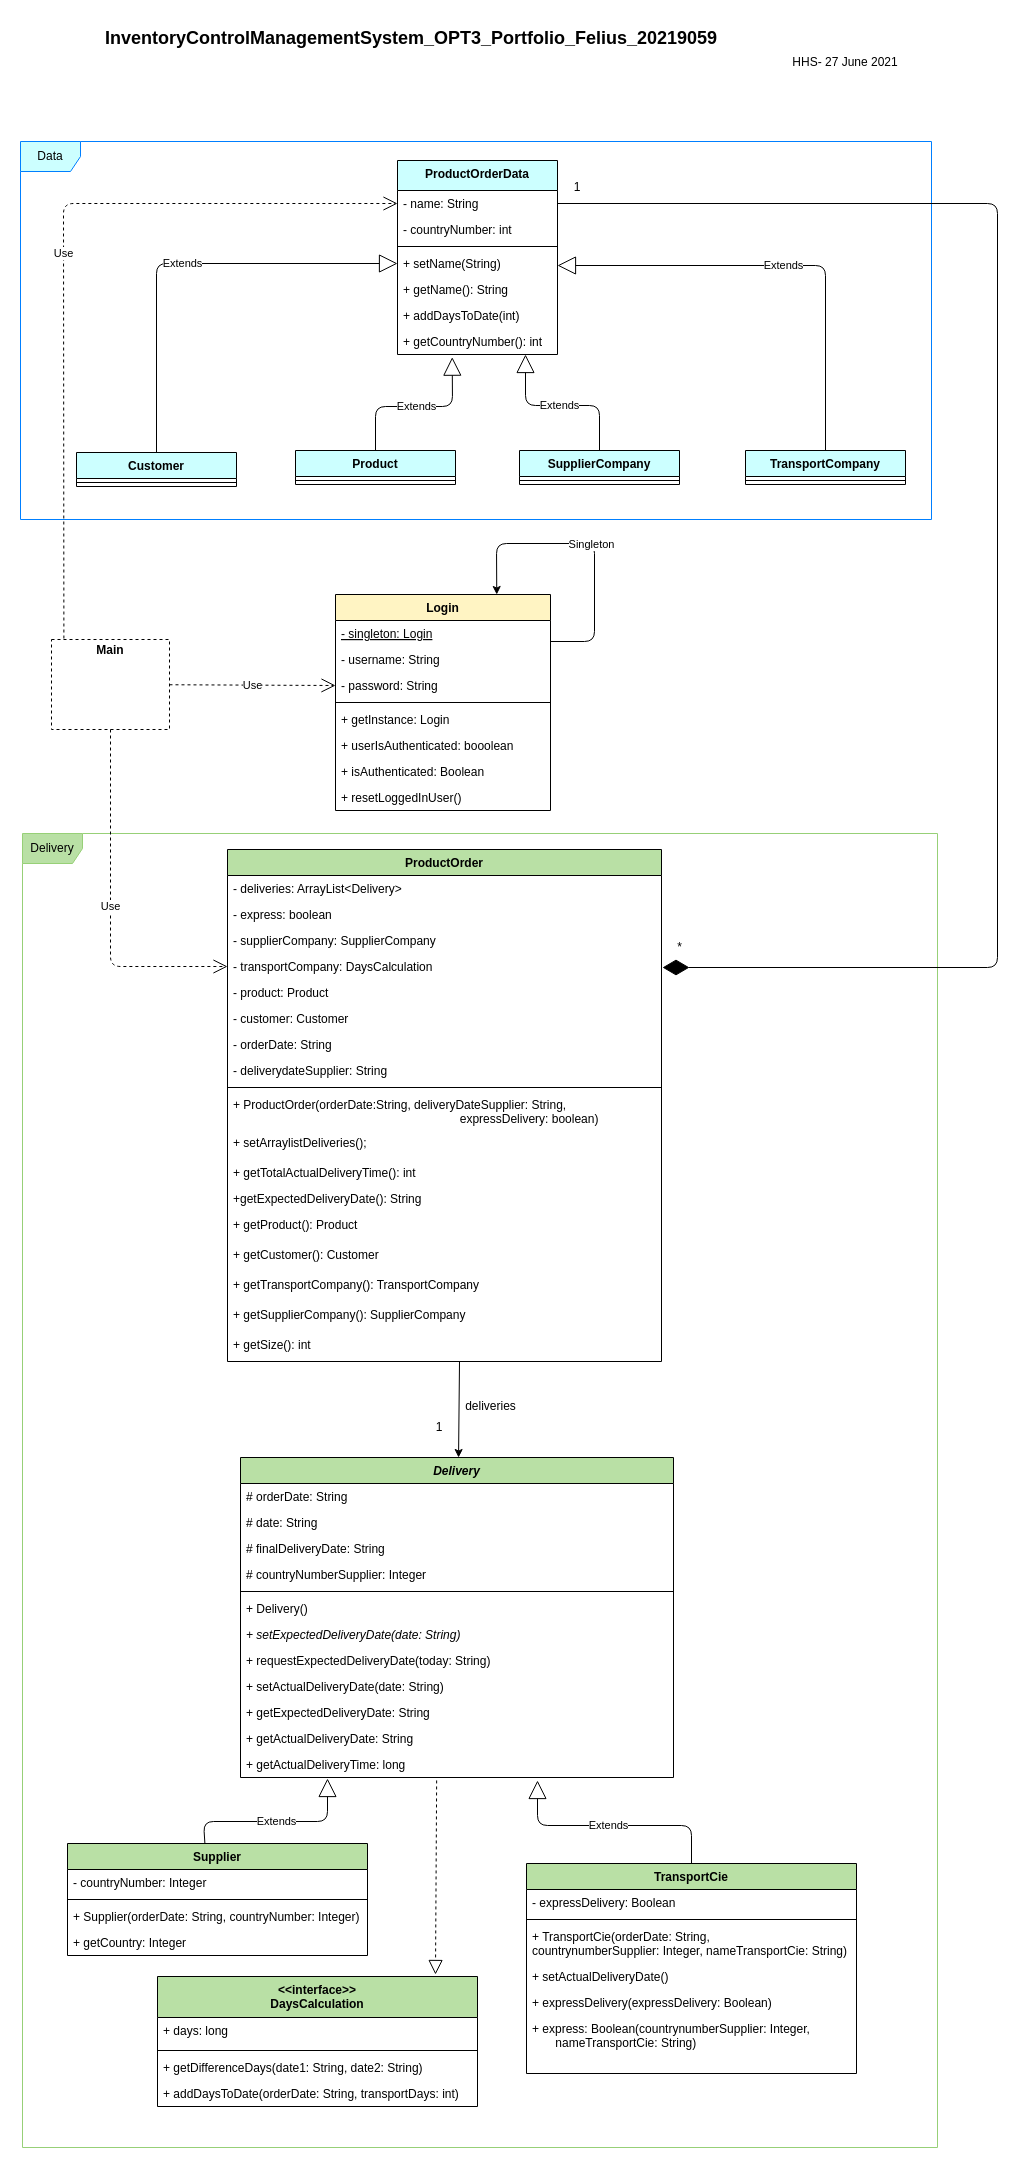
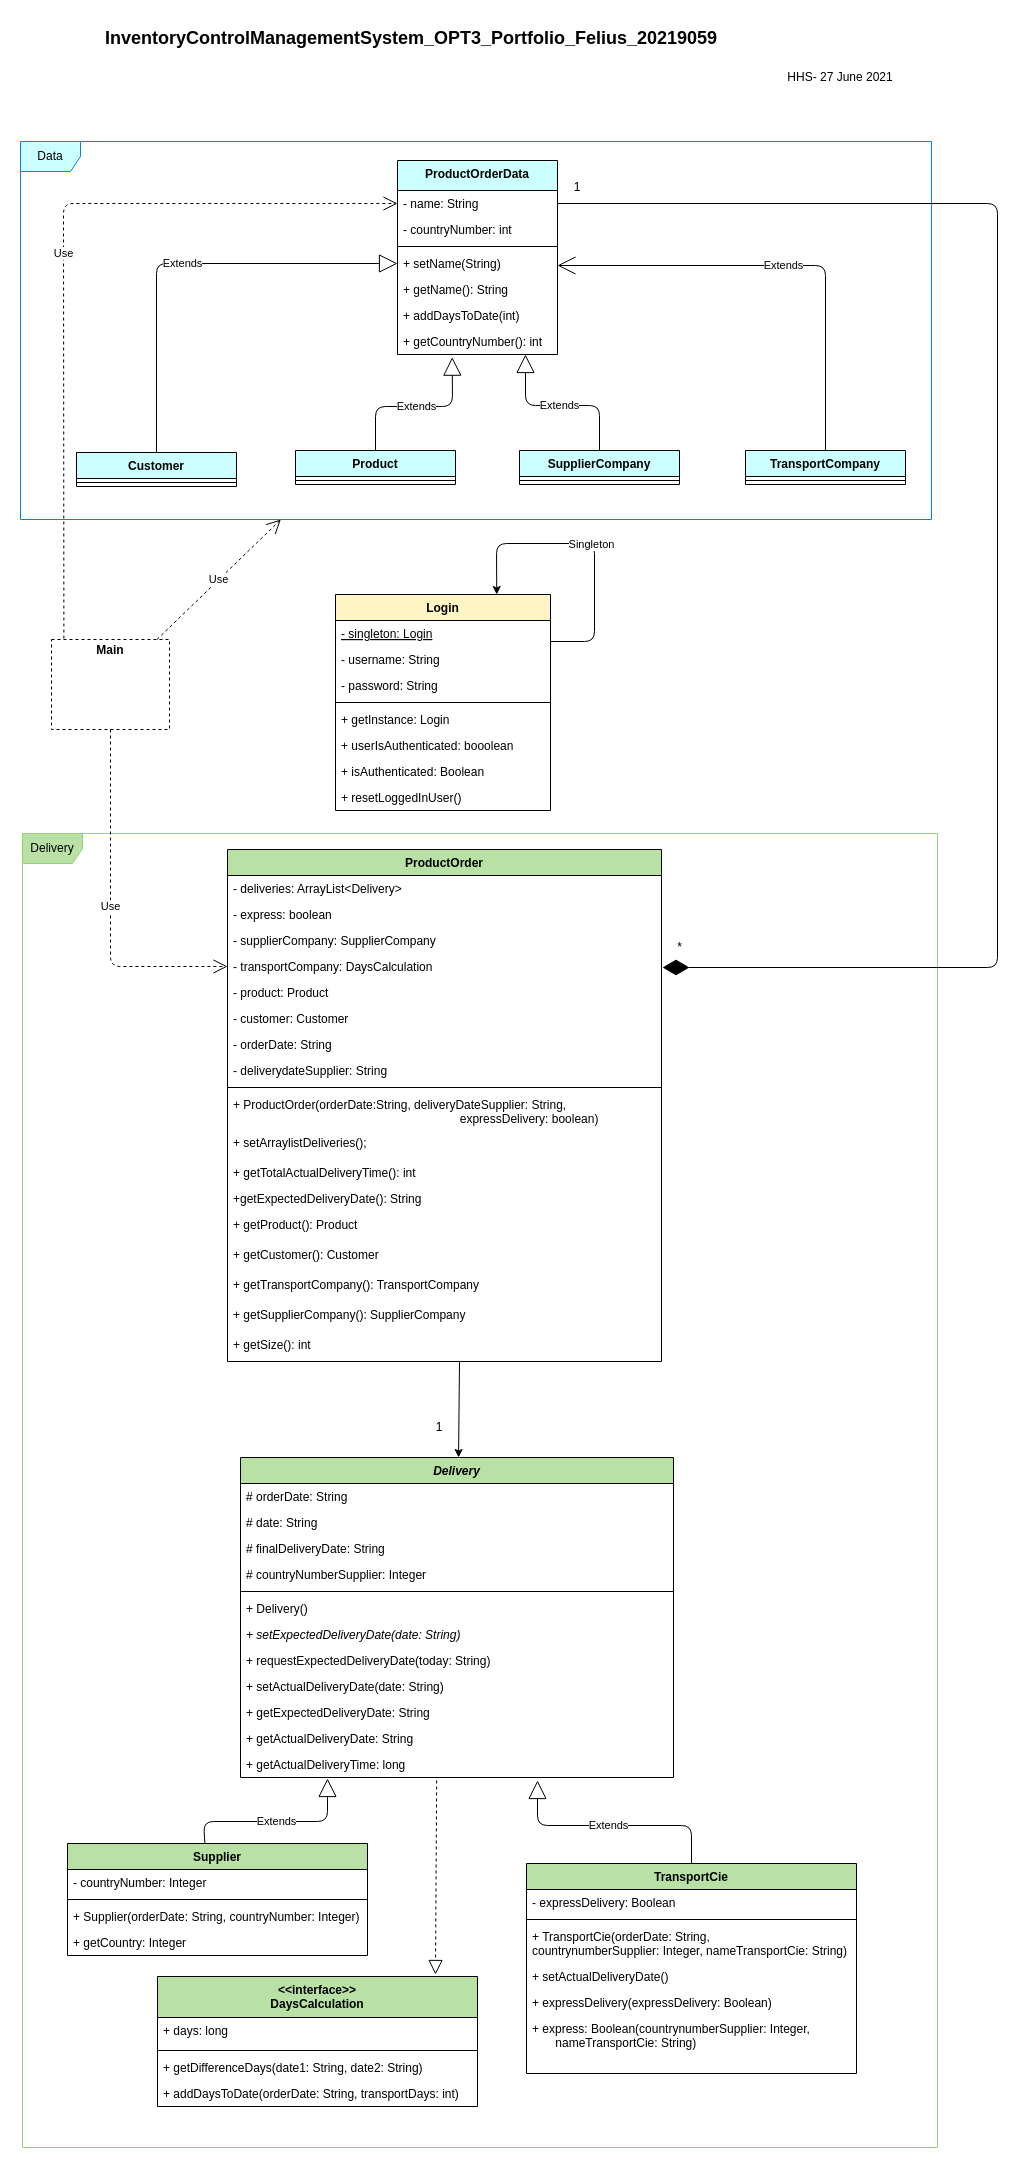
node "HHS- 27 June 2021": moved (846, 63) -> (841, 78)
edge "TransportCompany" -> "+ setName(String)": arrowhead block -> open
edge "Main" -> "- password: String": now "Main" -> "Data"
node "deliveries": removed
